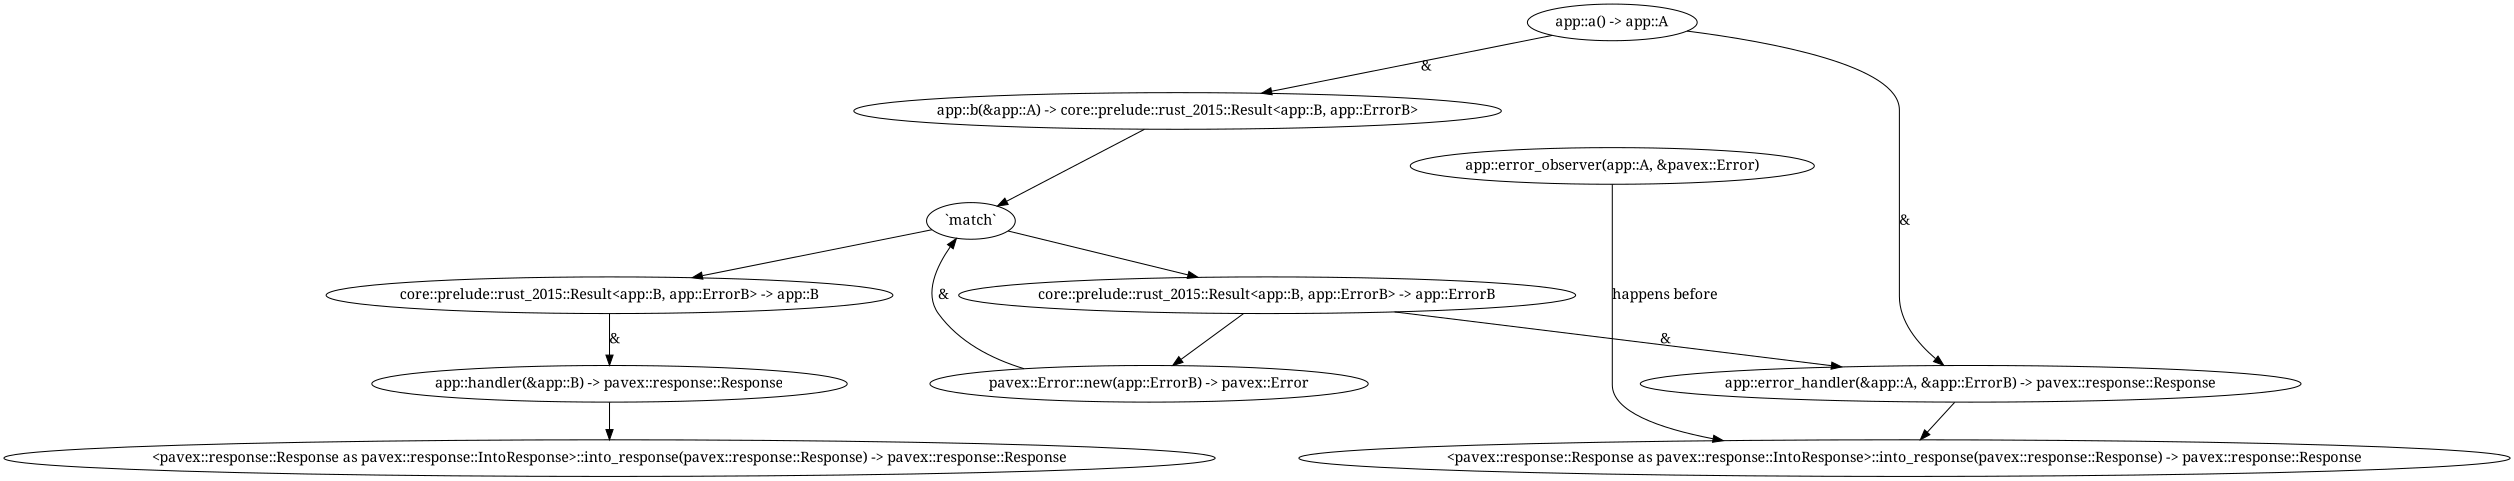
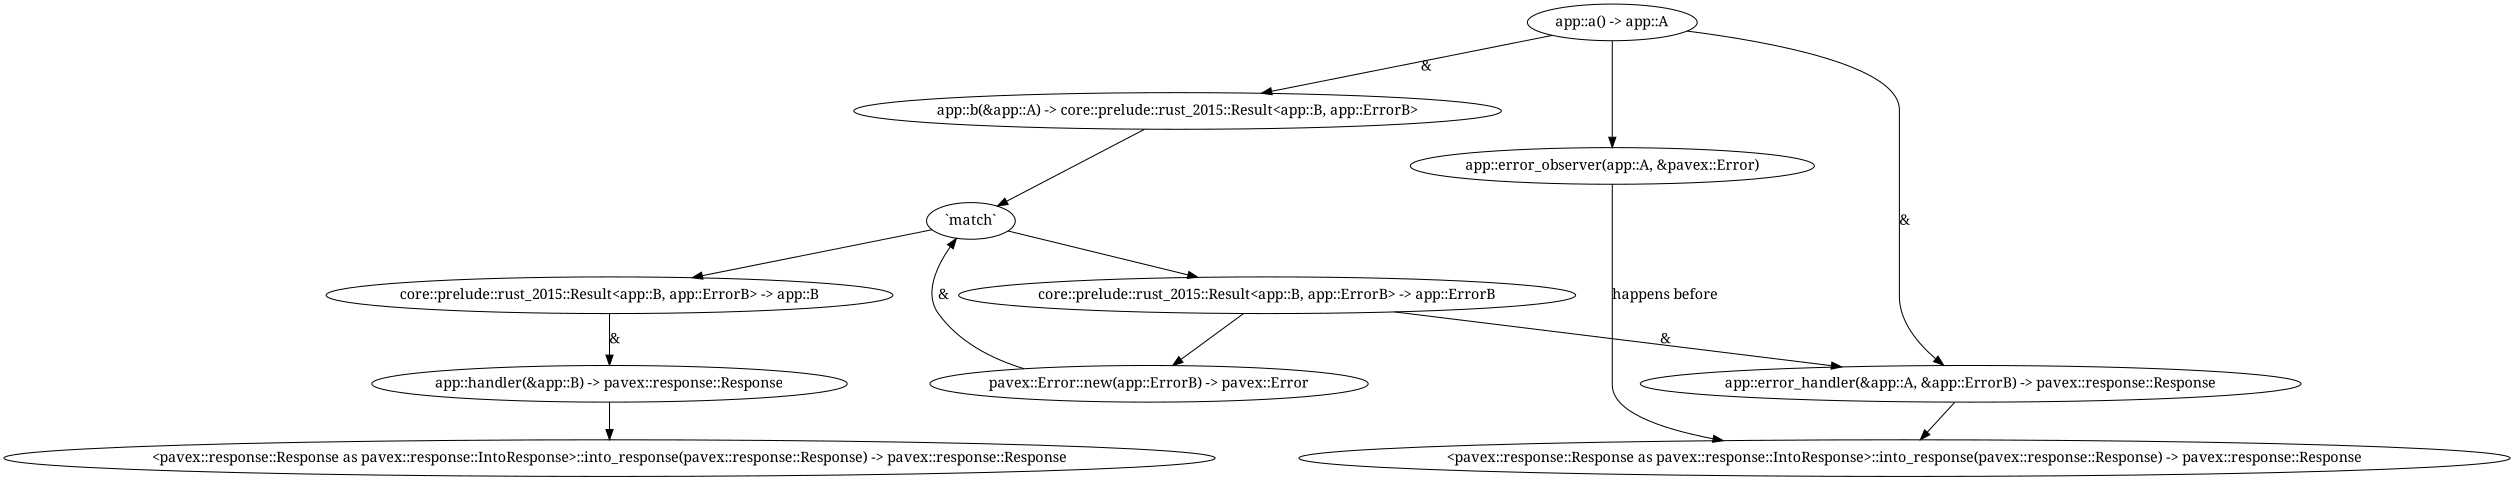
edge "app::a() -> app::A" -> "app::error_observer(app::A, &pavex::Error)": added
